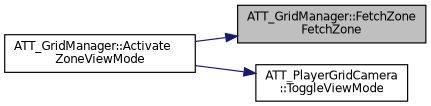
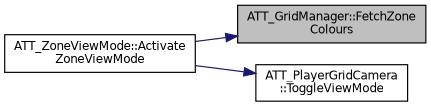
node "ATT_GridManager::FetchZone FetchZone": label "ATT_GridManager::FetchZone FetchZone" -> "ATT_GridManager::FetchZone Colours"
node "ATT_GridManager::Activate ZoneViewMode": label "ATT_GridManager::Activate ZoneViewMode" -> "ATT_ZoneViewMode::Activate ZoneViewMode"
